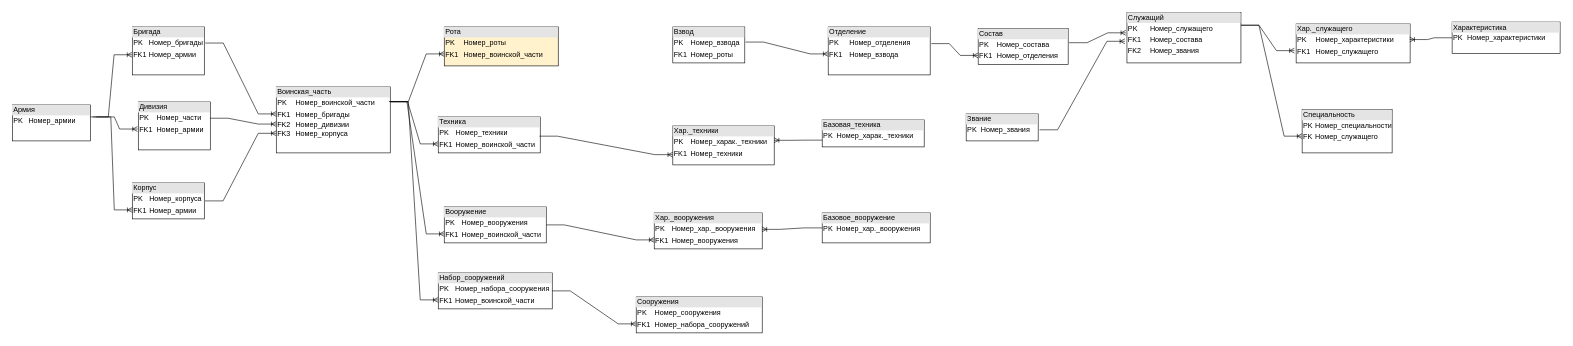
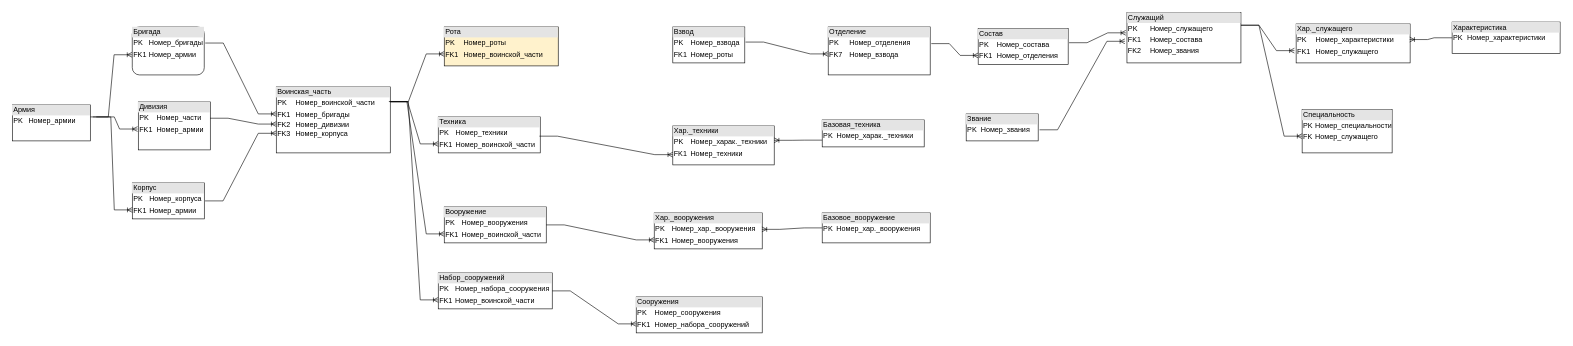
node "Отделение PK Номер_отделения FK1 Номер_взвода": label "Отделение PK Номер_отделения FK1 Номер_взвода" -> "Отделение PK Номер_отделения FK7 Номер_взвода"
node "Бригада PK Номер_бригады FK1 Номер_армии": shape rectangle -> rounded rectangle
